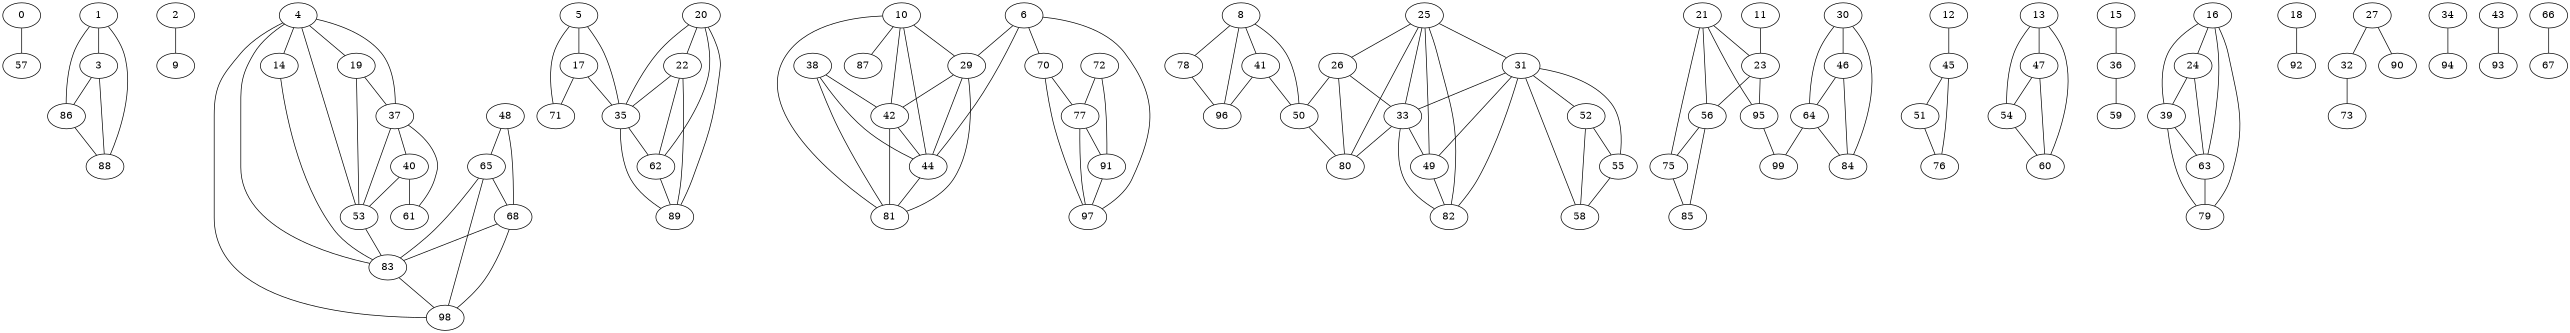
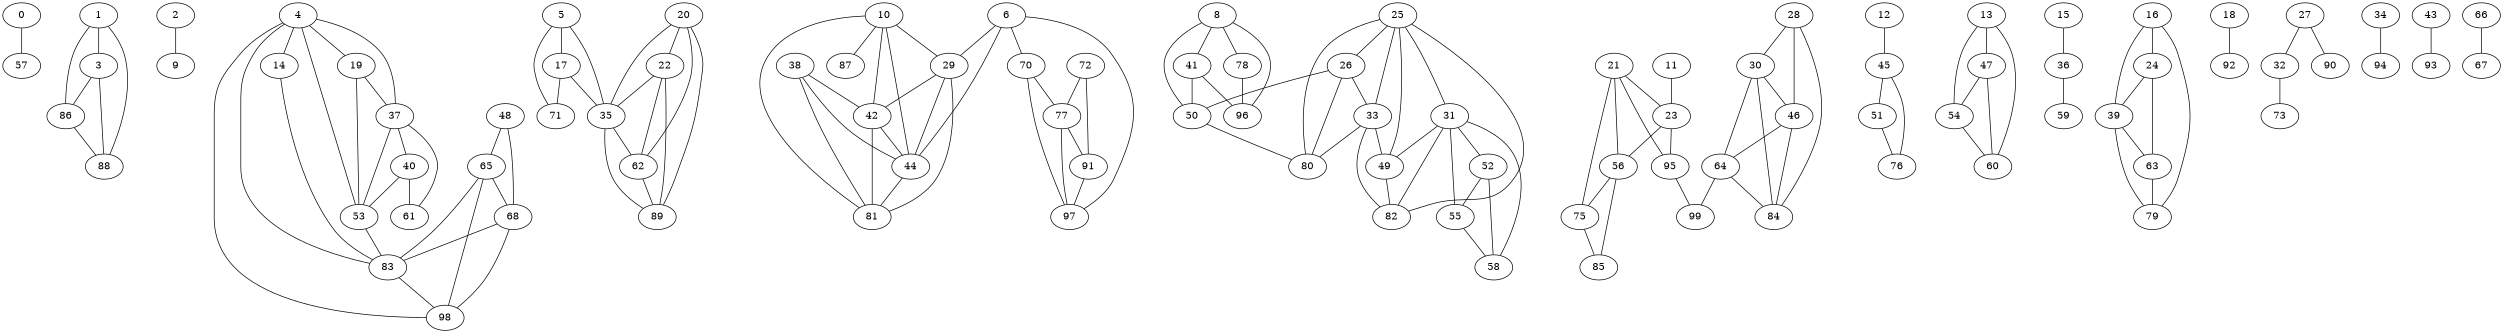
node "28": added
edge "31" -- "33": removed
edge "16" -- "63": removed
